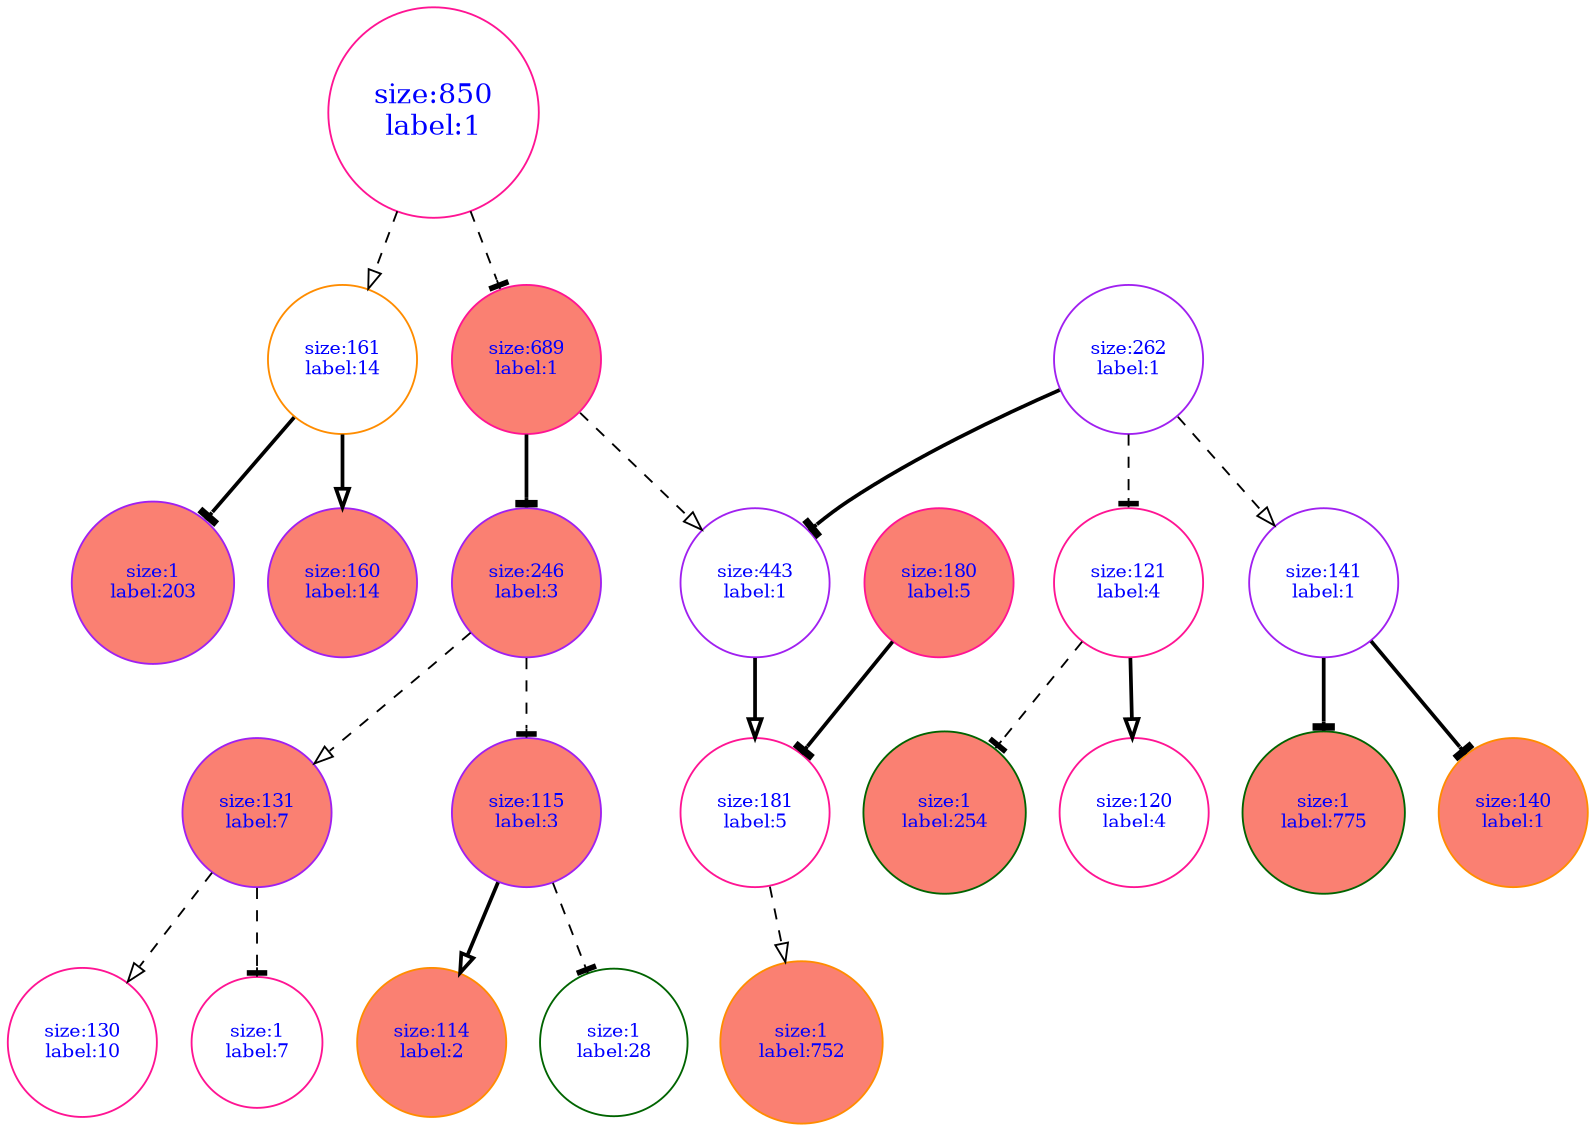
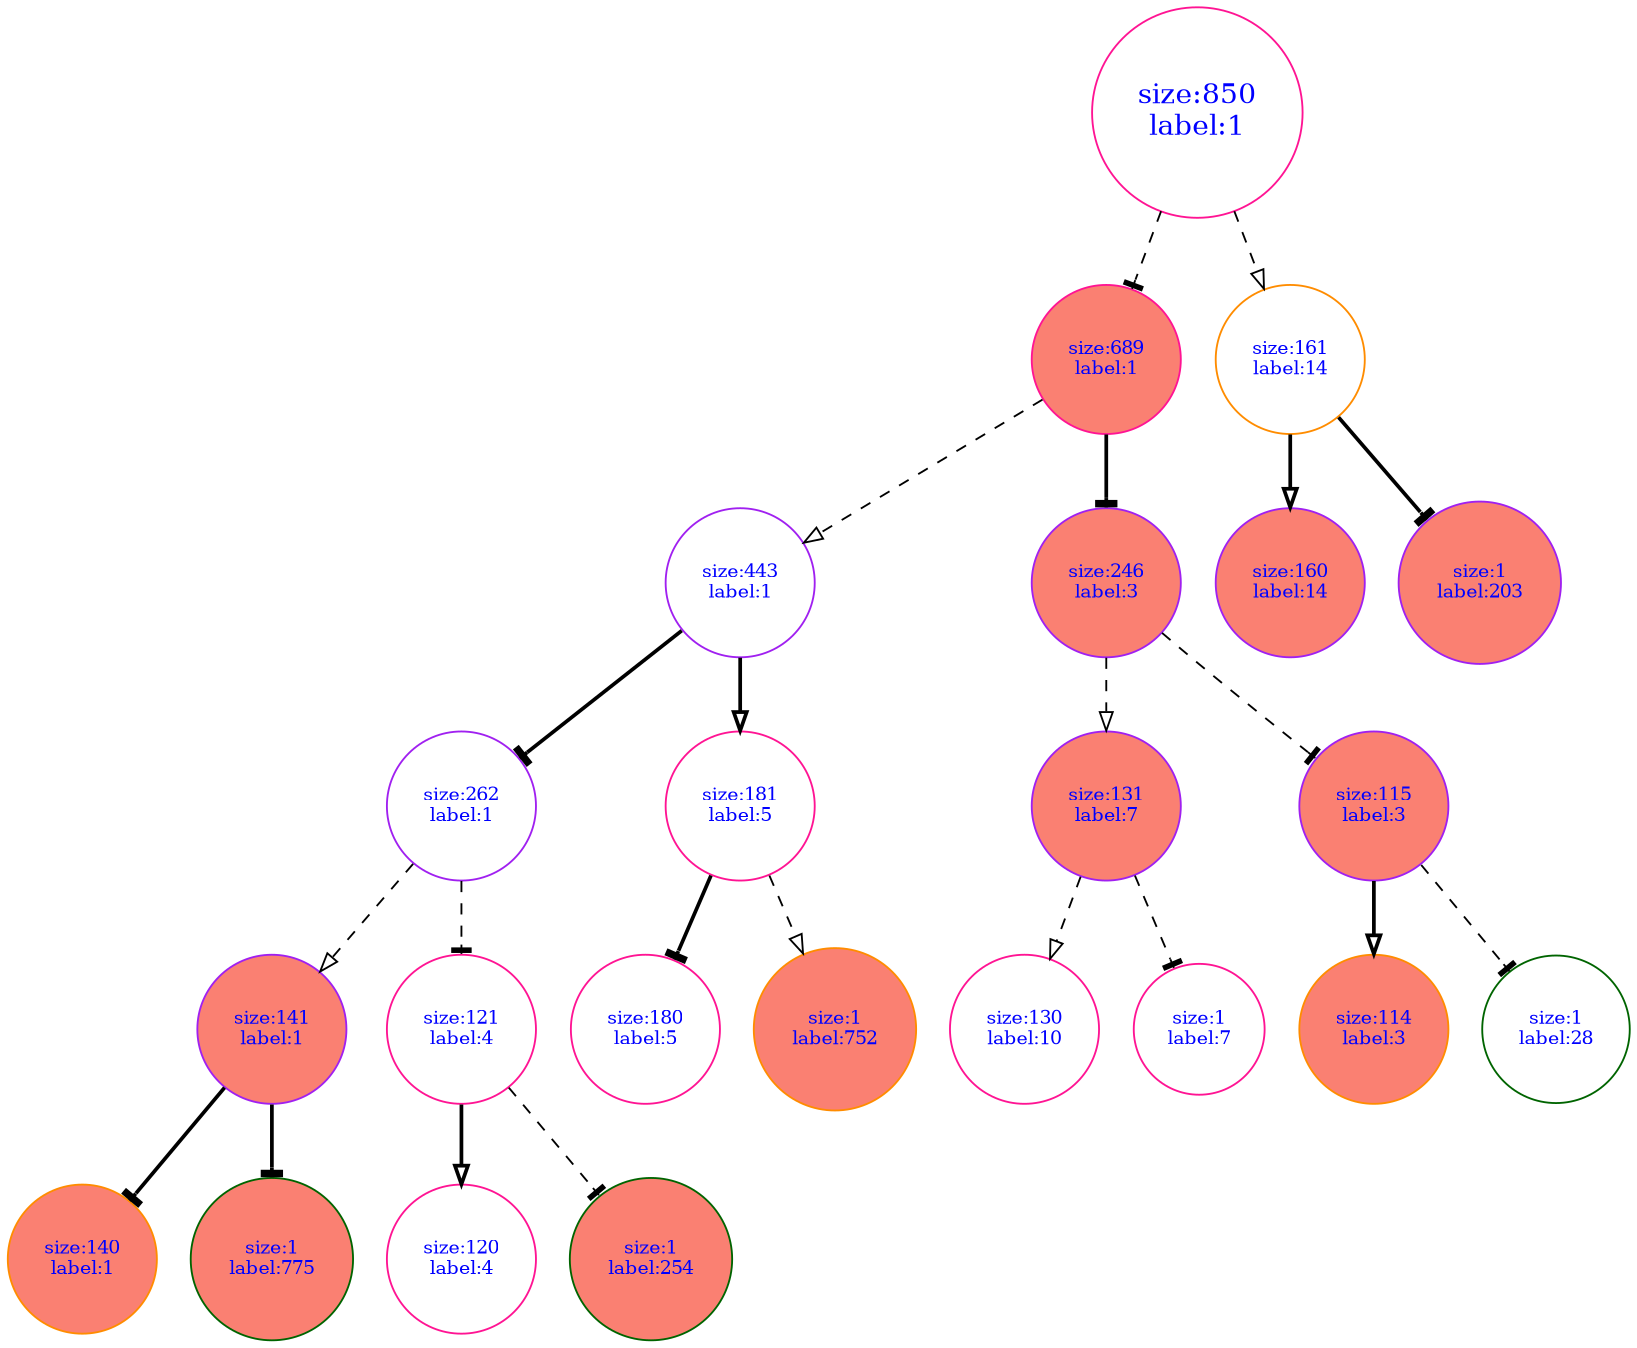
edge "size:262 label:1" -> "size:443 label:1": reversed
node "size:180 label:5": fillcolor salmon -> white
node "size:141 label:1": fillcolor white -> salmon
edge "size:180 label:5" -> "size:181 label:5": reversed
node "size:114 label:2": label "size:114 label:2" -> "size:114 label:3"
